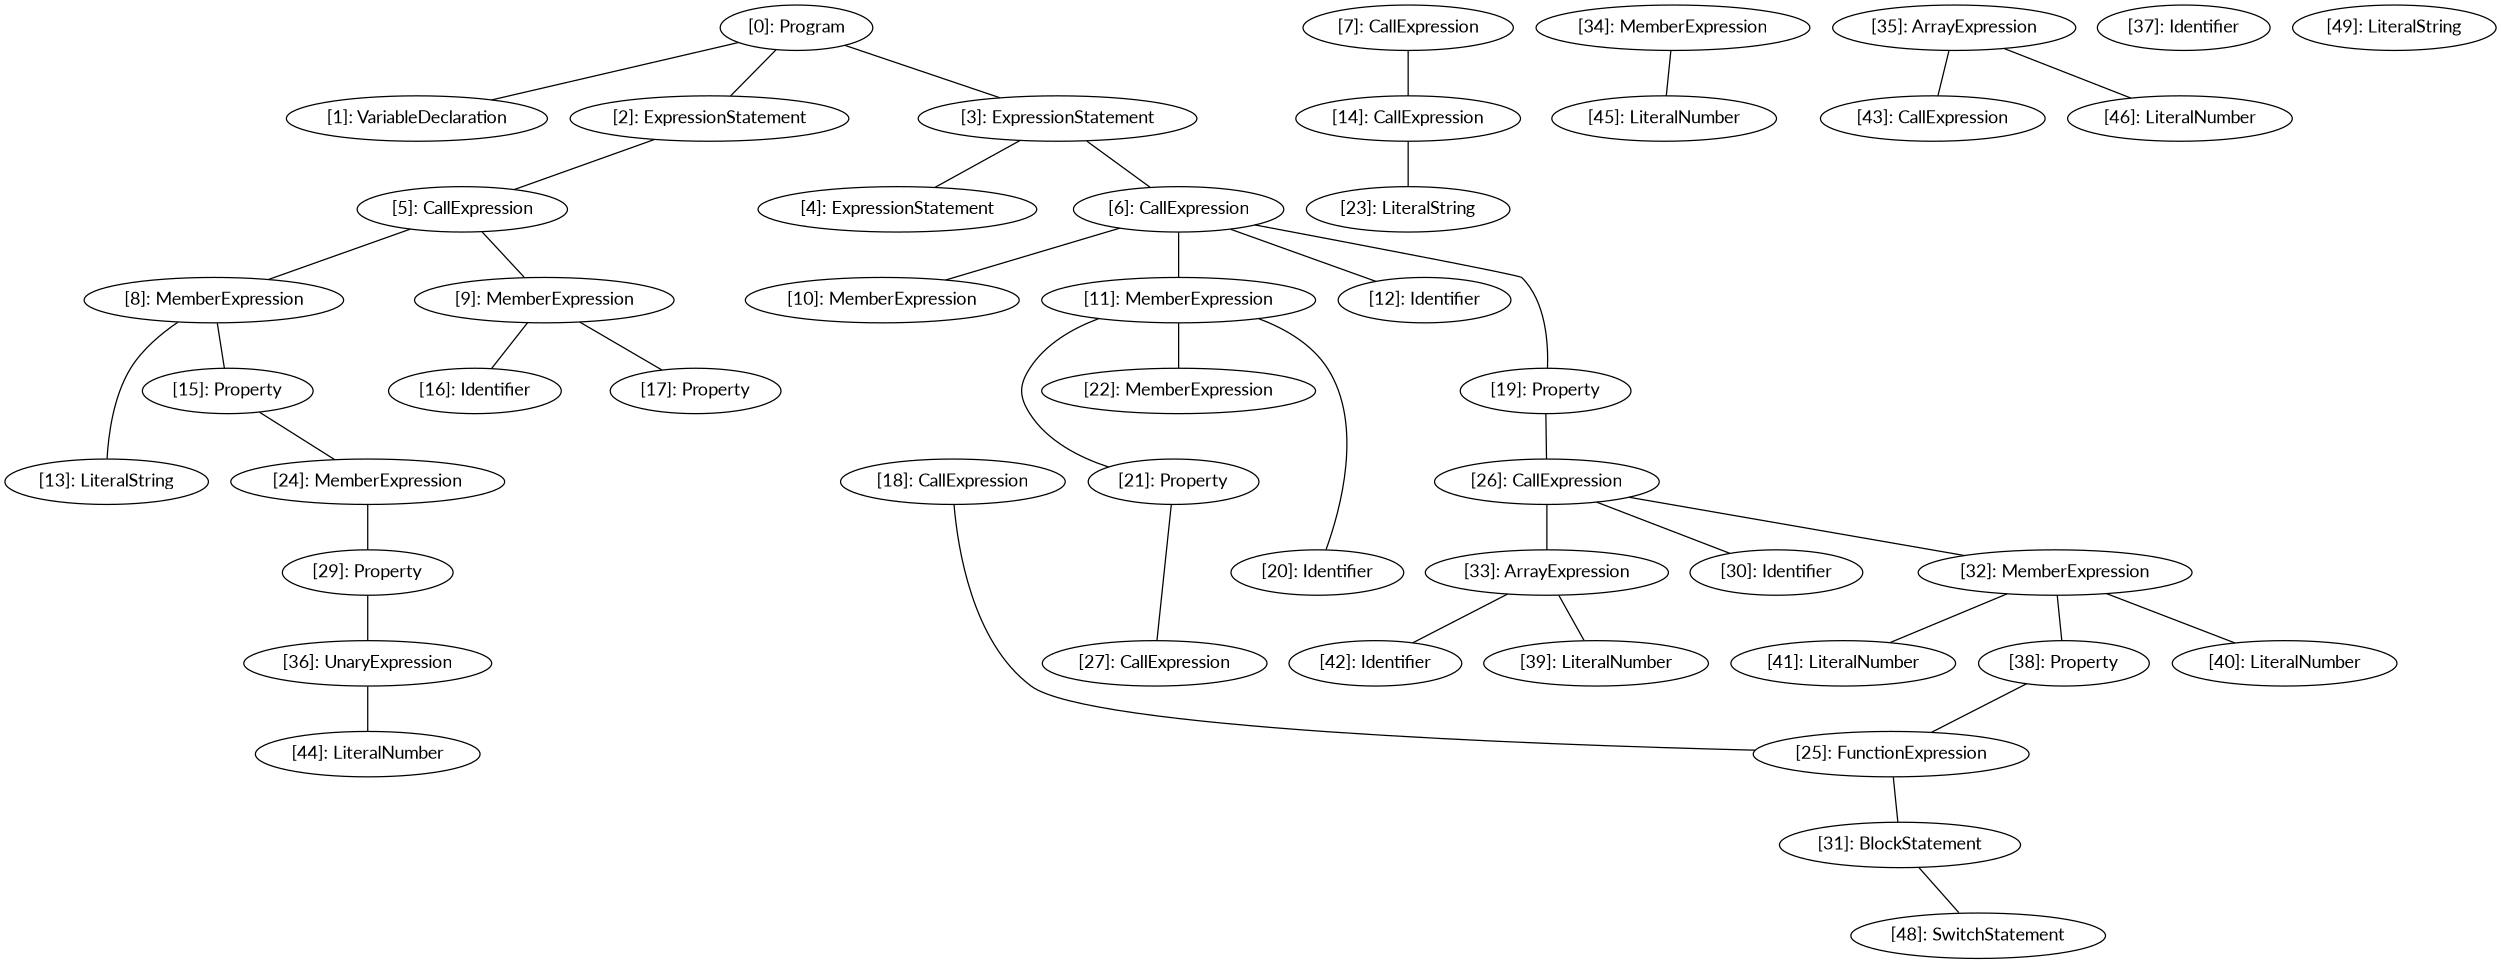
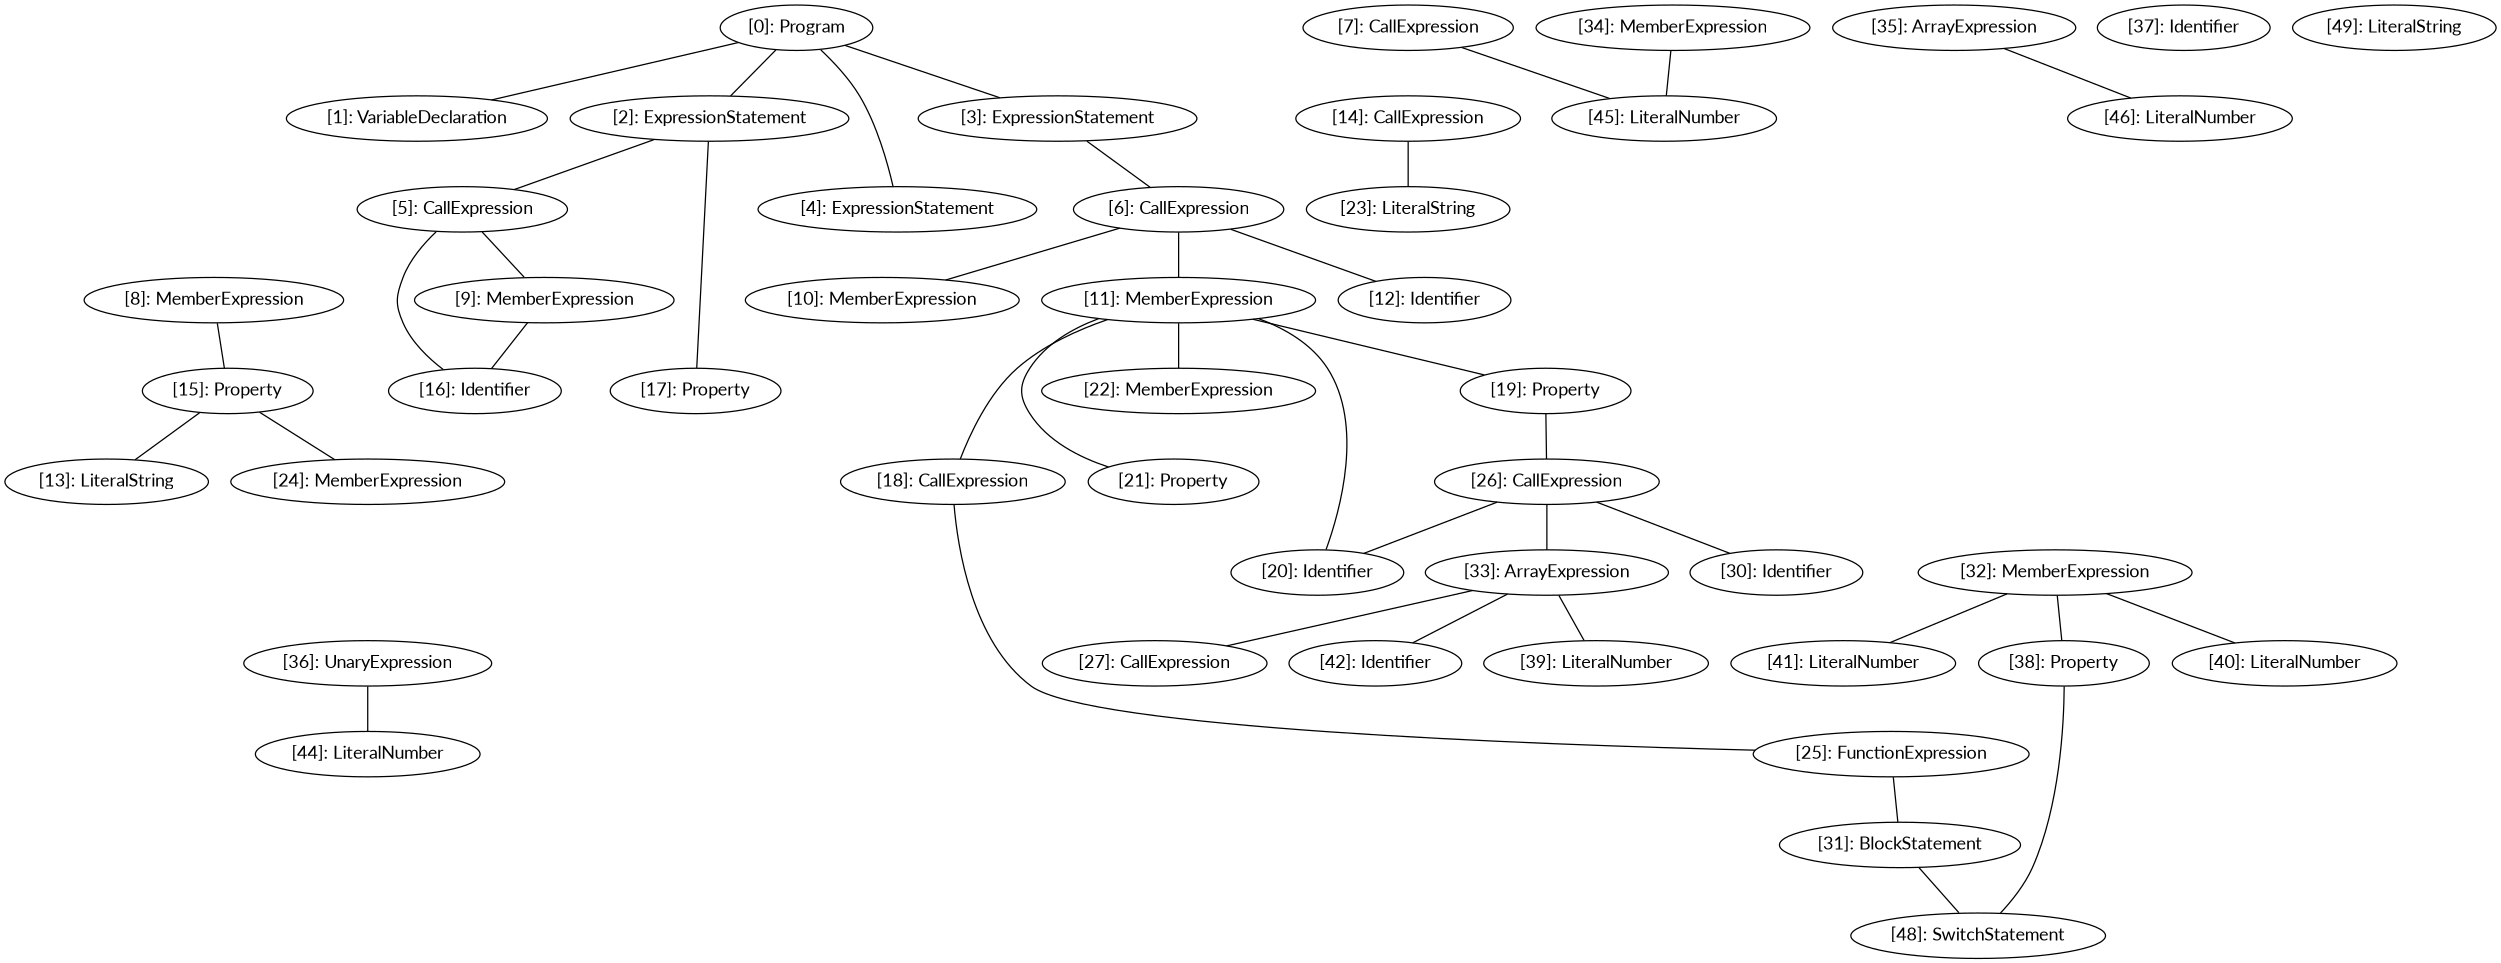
edge "[7]: CallExpression" -- "[14]: CallExpression": now "[7]: CallExpression" -- "[45]: LiteralNumber"
node "[43]: CallExpression": removed
edge "[3]: ExpressionStatement" -- "[4]: ExpressionStatement": now "[0]: Program" -- "[4]: ExpressionStatement"
edge "[5]: CallExpression" -- "[8]: MemberExpression": now "[5]: CallExpression" -- "[16]: Identifier"
edge "[6]: CallExpression" -- "[19]: Property": now "[11]: MemberExpression" -- "[19]: Property"
edge "[9]: MemberExpression" -- "[17]: Property": now "[2]: ExpressionStatement" -- "[17]: Property"
edge "[11]: MemberExpression" -- "[18]: CallExpression": added
edge "[8]: MemberExpression" -- "[13]: LiteralString": now "[15]: Property" -- "[13]: LiteralString"
edge "[26]: CallExpression" -- "[32]: MemberExpression": now "[26]: CallExpression" -- "[20]: Identifier"
node "[29]: Property": removed
edge "[21]: Property" -- "[27]: CallExpression": now "[33]: ArrayExpression" -- "[27]: CallExpression"
edge "[38]: Property" -- "[25]: FunctionExpression": now "[38]: Property" -- "[48]: SwitchStatement"
